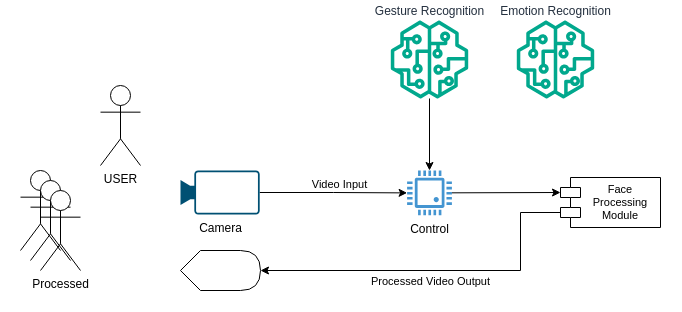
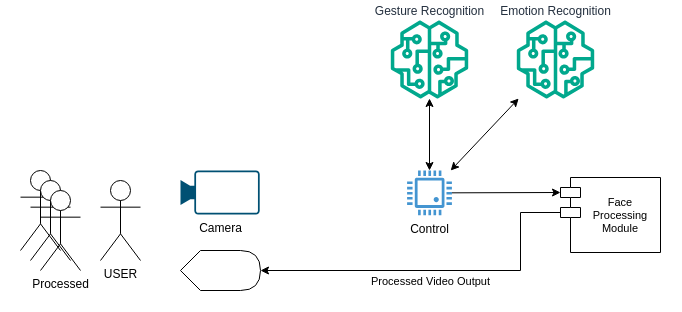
edge "Gesture Recognition" -> "Control": arrowhead none -> classic
node "USER": moved (121, 126) -> (121, 221)
edge "Emotion Recognition" -- "Control": added
edge "Camera" -> "Control": removed, label "Video Input"
node "Face Processing Module": size 100x50 -> 100x75
